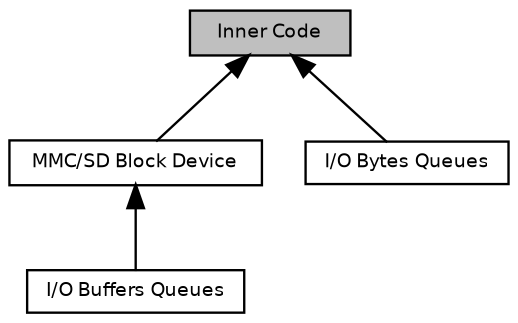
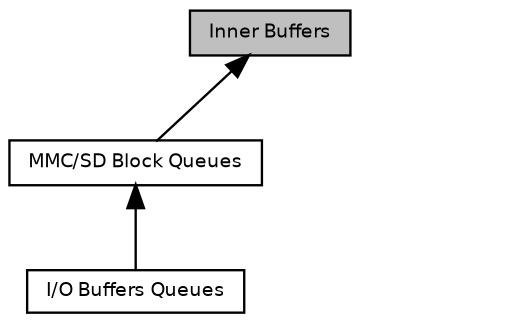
node "Inner Code": label "Inner Code" -> "Inner Buffers"
node "MMC/SD Block Device": label "MMC/SD Block Device" -> "MMC/SD Block Queues"
node "I/O Bytes Queues": removed
